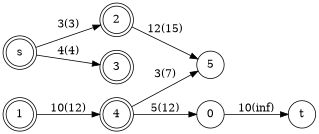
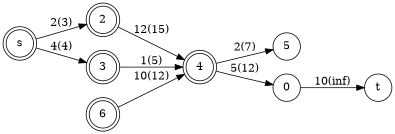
edge "s" -> "2": label "3(3)" -> "2(3)"
edge "2" -> "5": now "2" -> "4"
edge "3" -> "4": added, label "1(5)"
edge "4" -> "5": label "3(7)" -> "2(7)"
node "1": label "1" -> "6"
